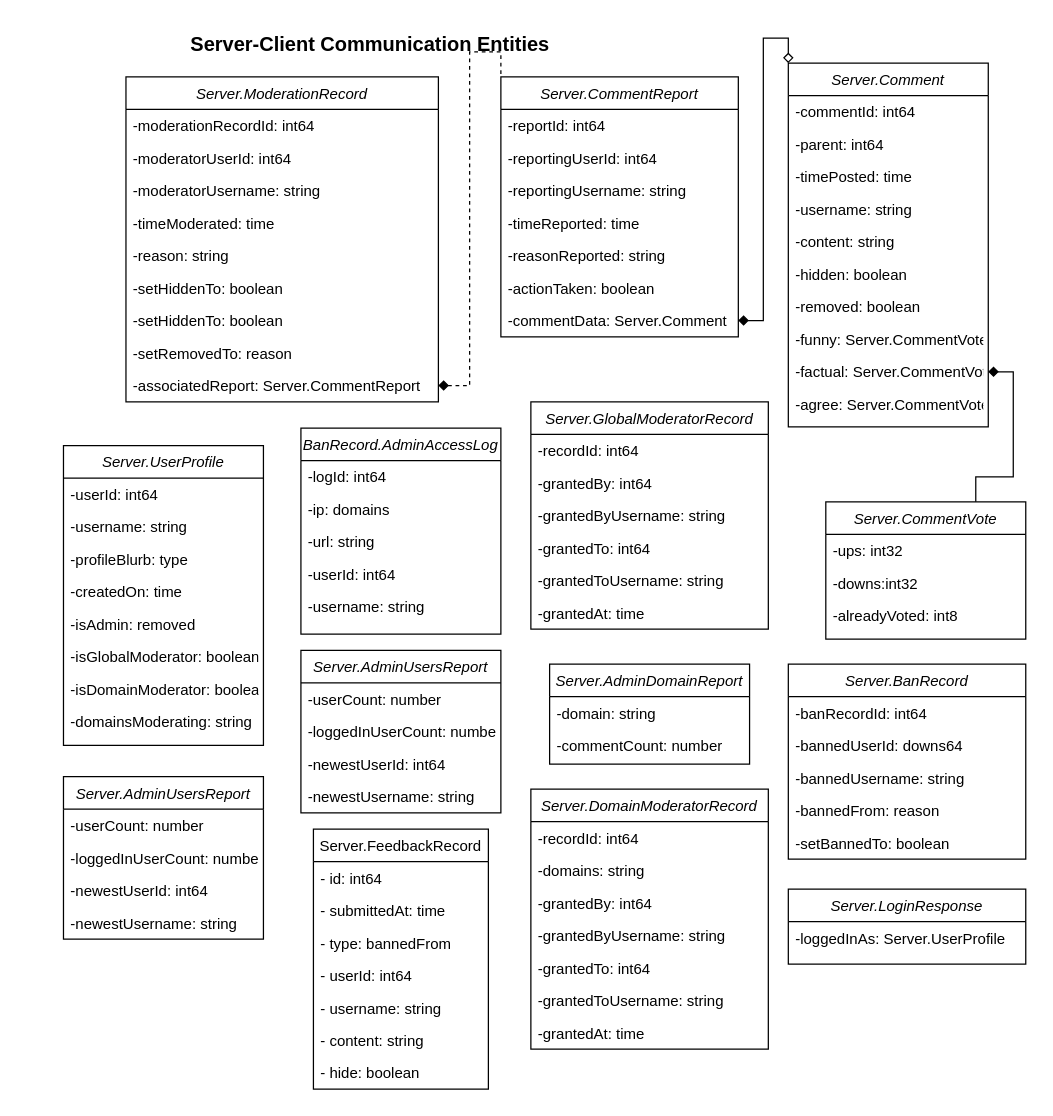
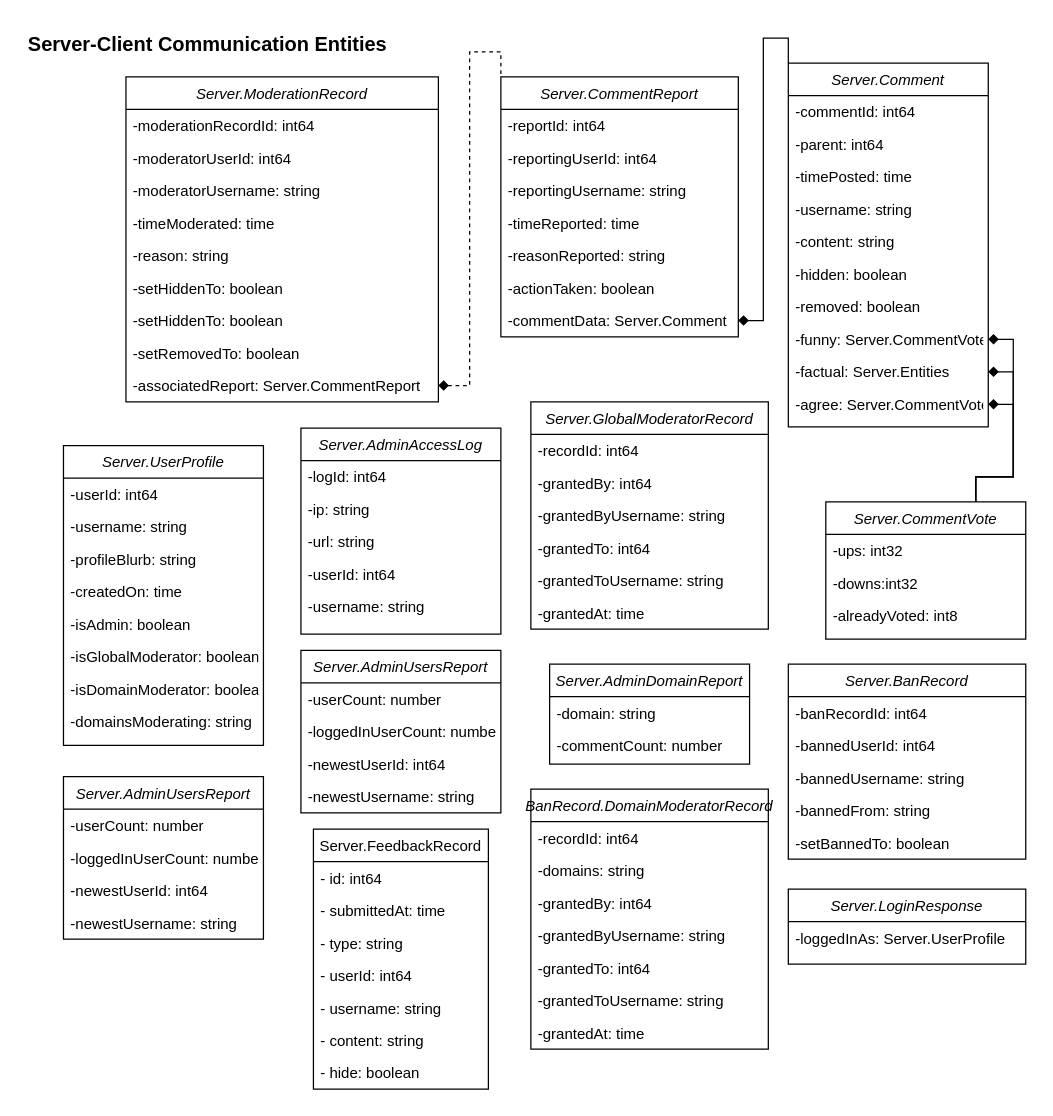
node "Server-Client Communication Entities": moved (376, 44) -> (213, 44)
edge "Server.Comment" -- "-commentData: Server.Comment": arrowhead diamond -> none
edge "Server.CommentVote" -> "-funny: Server.CommentVote": added
node "-setRemovedTo: reason": label "-setRemovedTo: reason" -> "-setRemovedTo: boolean"
node "-factual: Server.CommentVote": label "-factual: Server.CommentVote" -> "-factual: Server.Entities"
edge "Server.CommentVote" -> "-agree: Server.CommentVote": added
node "BanRecord.AdminAccessLog": label "BanRecord.AdminAccessLog" -> "Server.AdminAccessLog"
node "-ip: domains": label "-ip: domains" -> "-ip: string"
node "-profileBlurb: type": label "-profileBlurb: type" -> "-profileBlurb: string"
node "-isAdmin: removed": label "-isAdmin: removed" -> "-isAdmin: boolean"
node "-bannedUserId: downs64": label "-bannedUserId: downs64" -> "-bannedUserId: int64"
node "Server.DomainModeratorRecord": label "Server.DomainModeratorRecord" -> "BanRecord.DomainModeratorRecord"
node "-bannedFrom: reason": label "-bannedFrom: reason" -> "-bannedFrom: string"
node "- type: bannedFrom": label "- type: bannedFrom" -> "- type: string"
